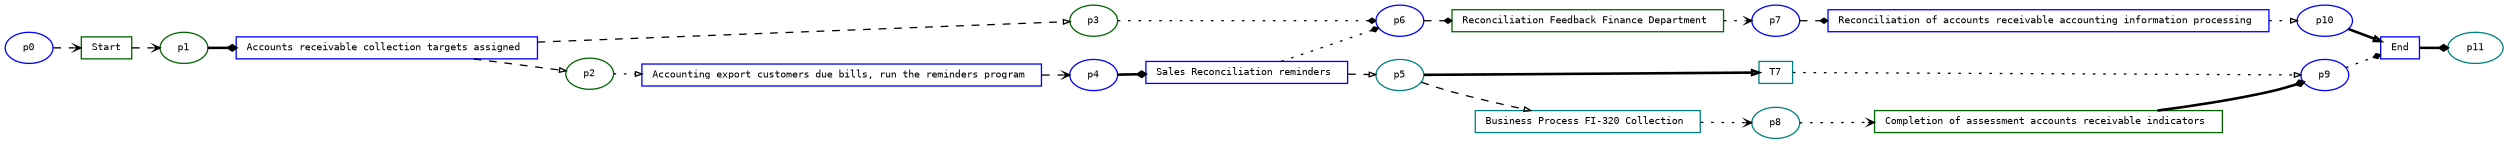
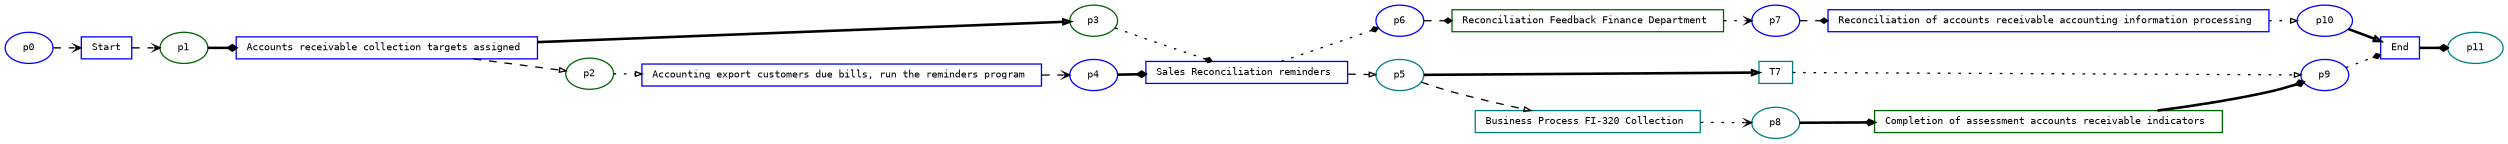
edge "p3" -> "p6": now "p3" -> "Sales Reconciliation reminders"
edge "Accounts receivable collection targets assigned" -> "p3": style dashed -> bold
node "Start": color darkgreen -> blue
edge "p8" -> "Completion of assessment accounts receivable indicators": style dotted -> bold
